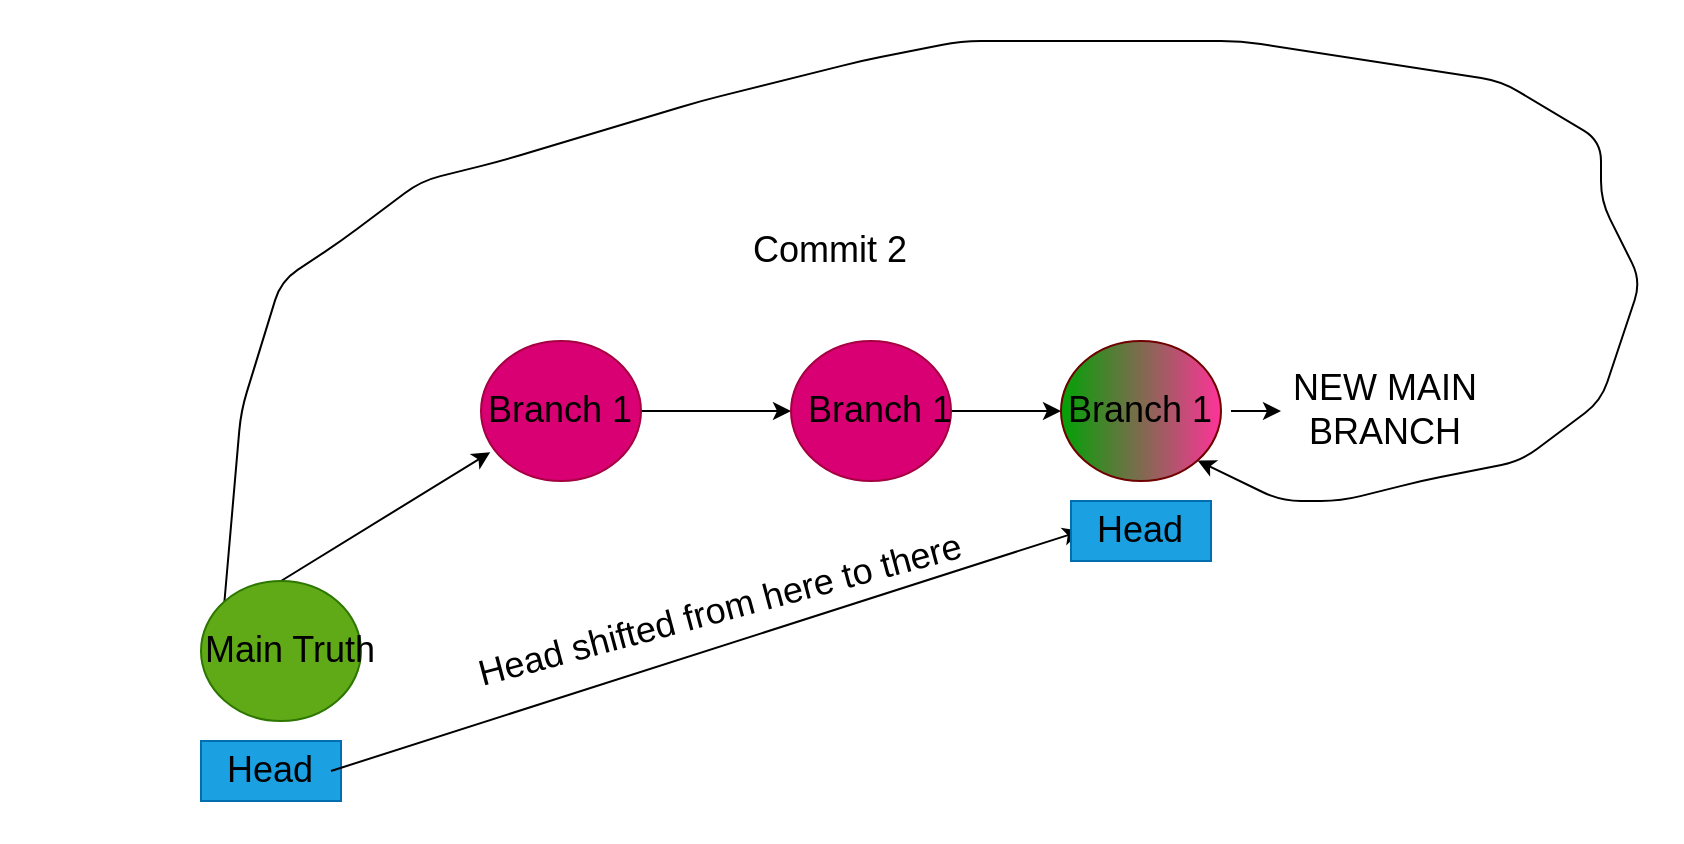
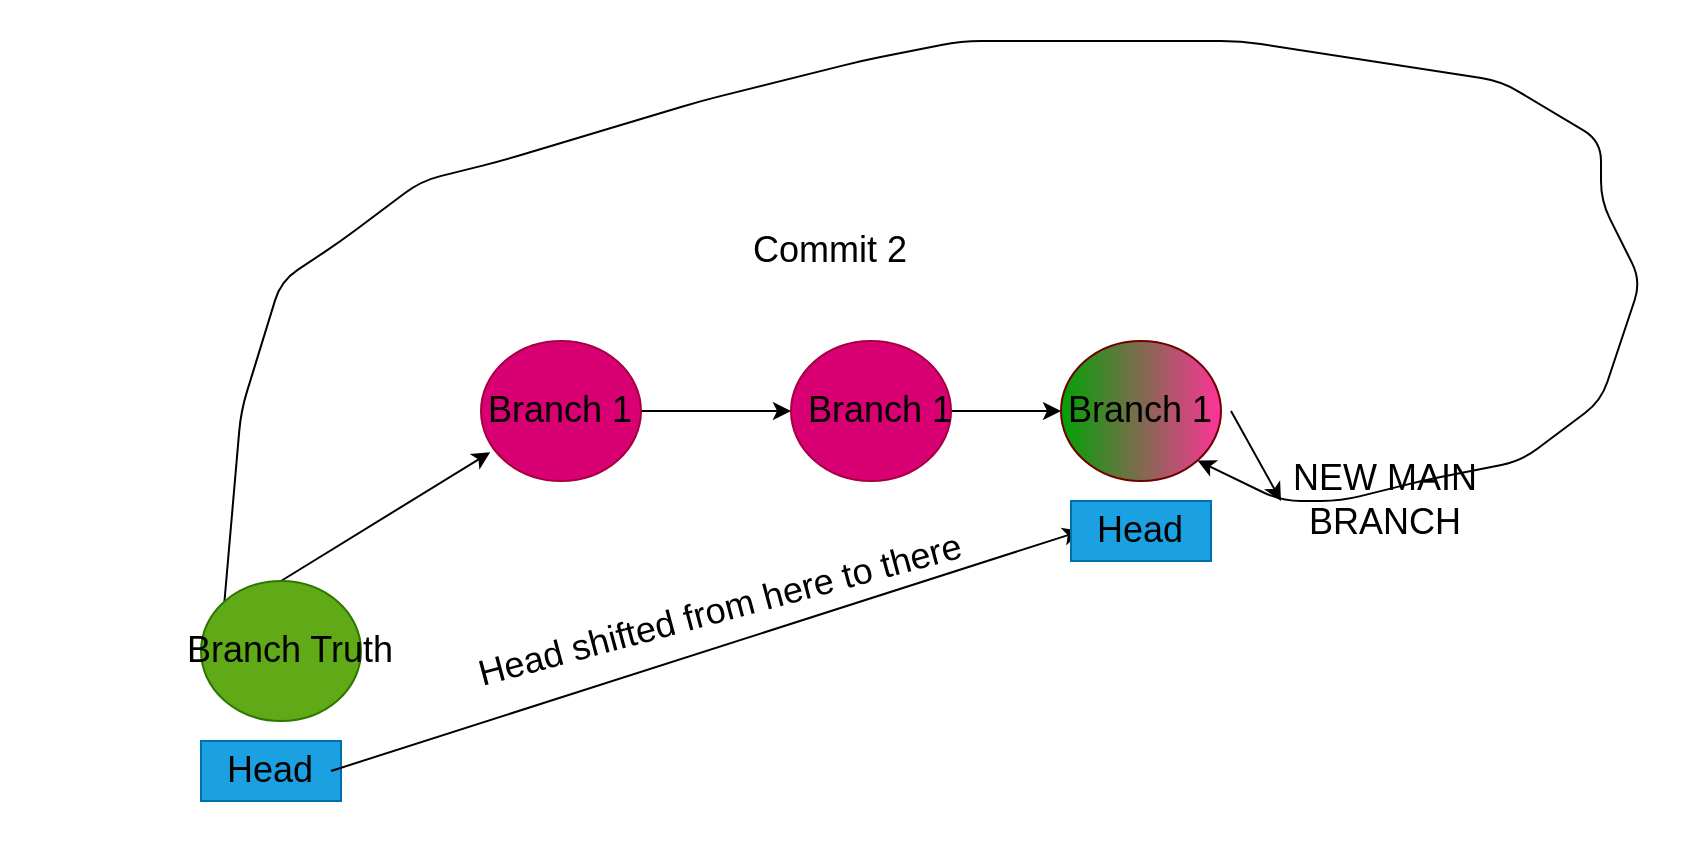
node "NEW MAIN BRANCH": moved (1386, 411) -> (1386, 501)
node "Main Truth": label "Main Truth" -> "Branch Truth"
